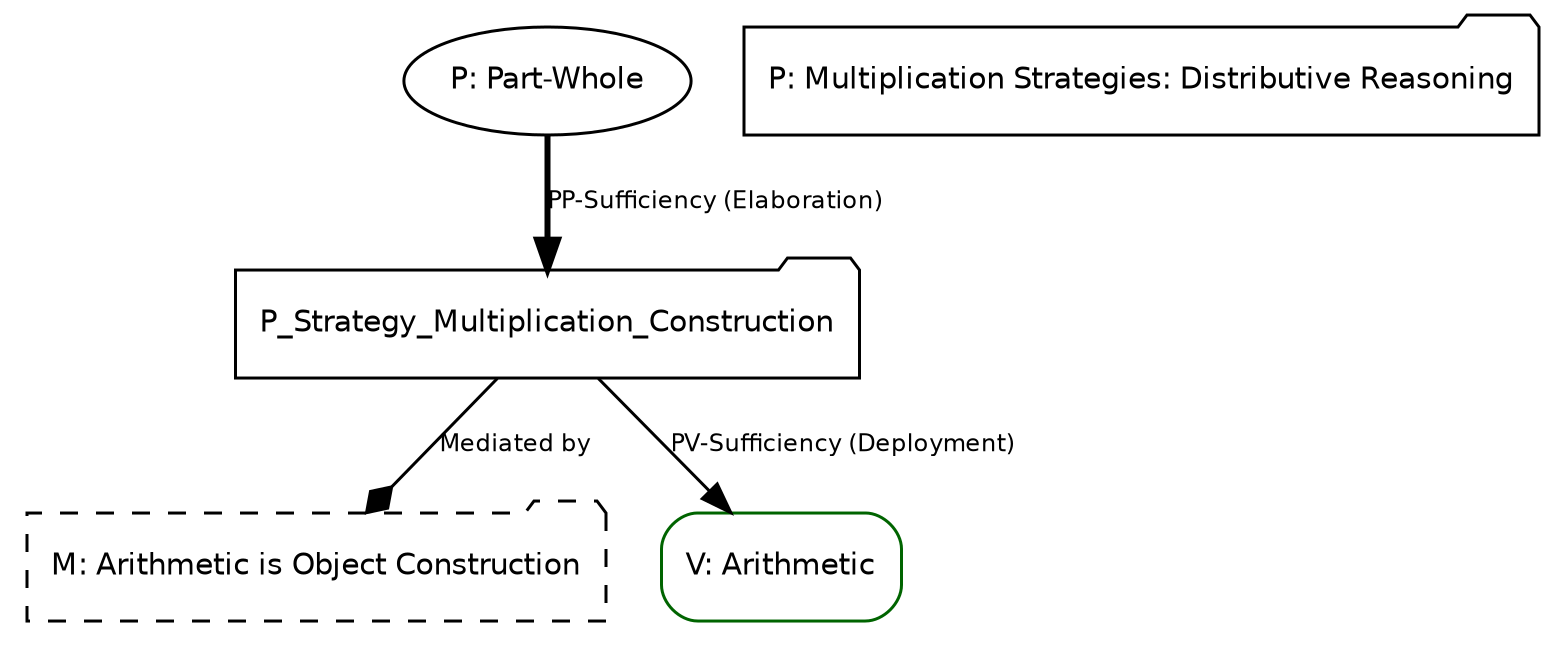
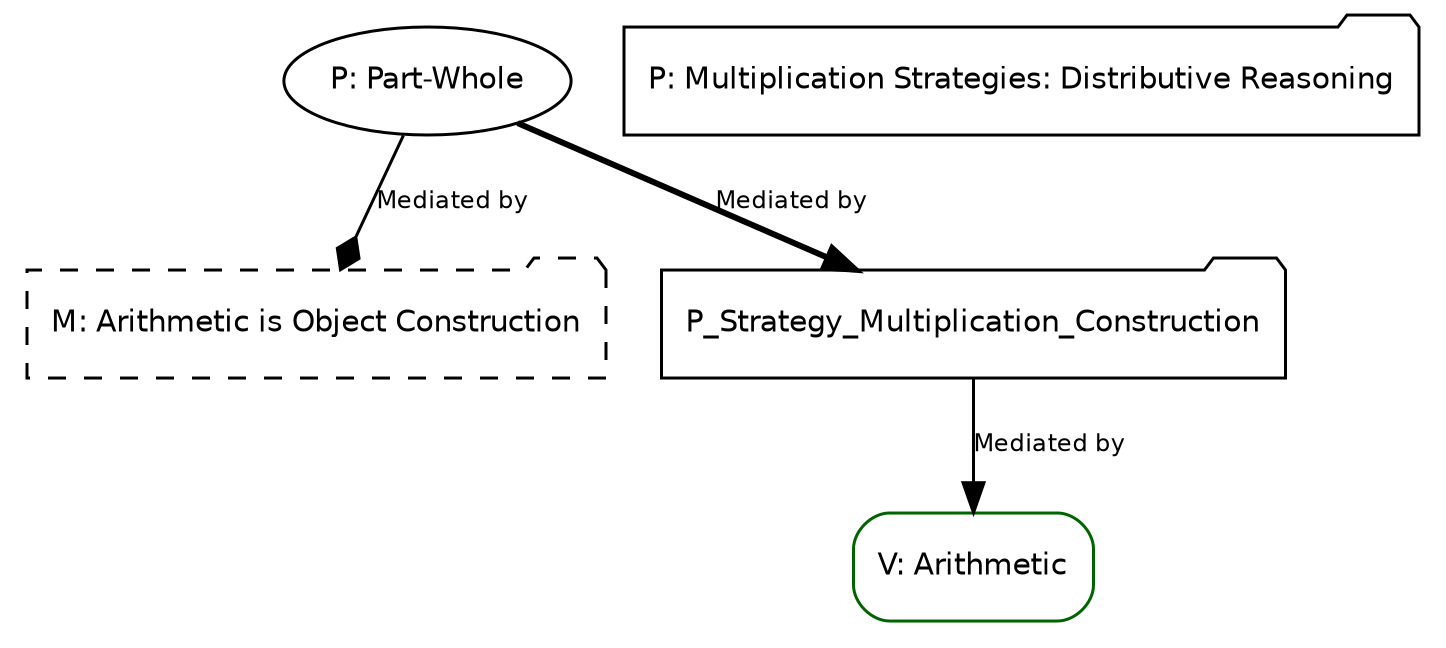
edge "P: Part-Whole" -> "P_Strategy_Multiplication_Construction": label "PP-Sufficiency (Elaboration)" -> "Mediated by"
edge "P_Strategy_Multiplication_Construction" -> "M: Arithmetic is Object Construction": now "P: Part-Whole" -> "M: Arithmetic is Object Construction"
edge "P_Strategy_Multiplication_Construction" -> "V: Arithmetic": label "PV-Sufficiency (Deployment)" -> "Mediated by"
